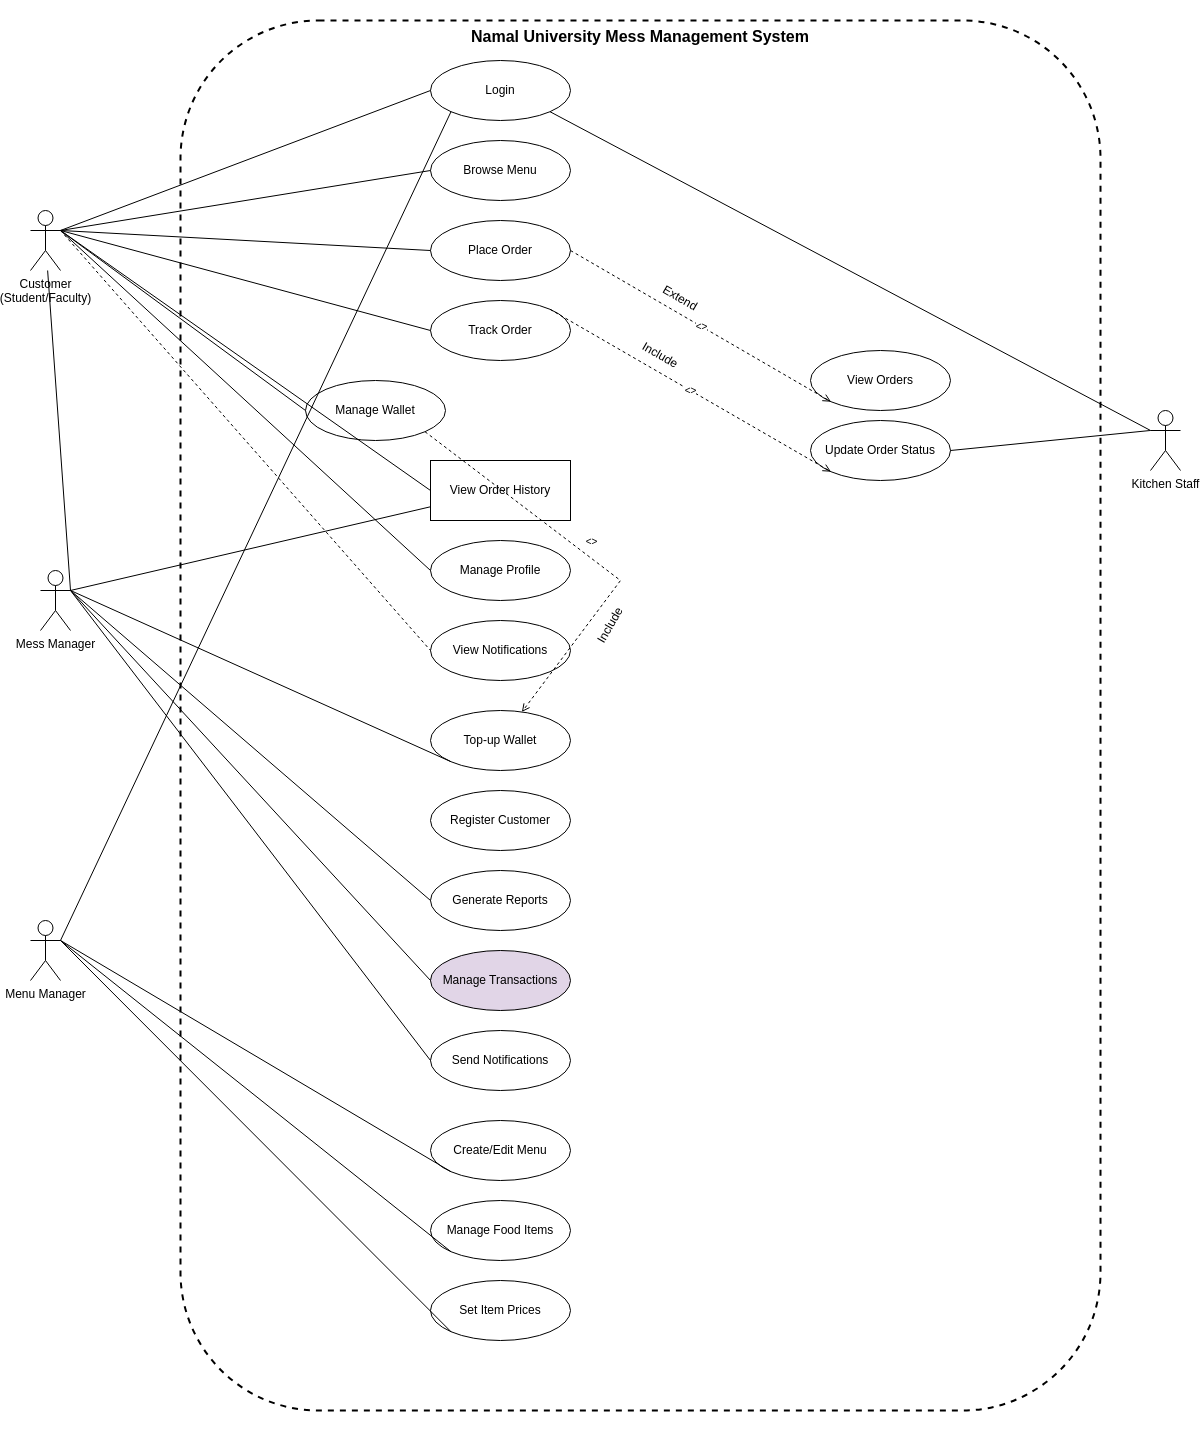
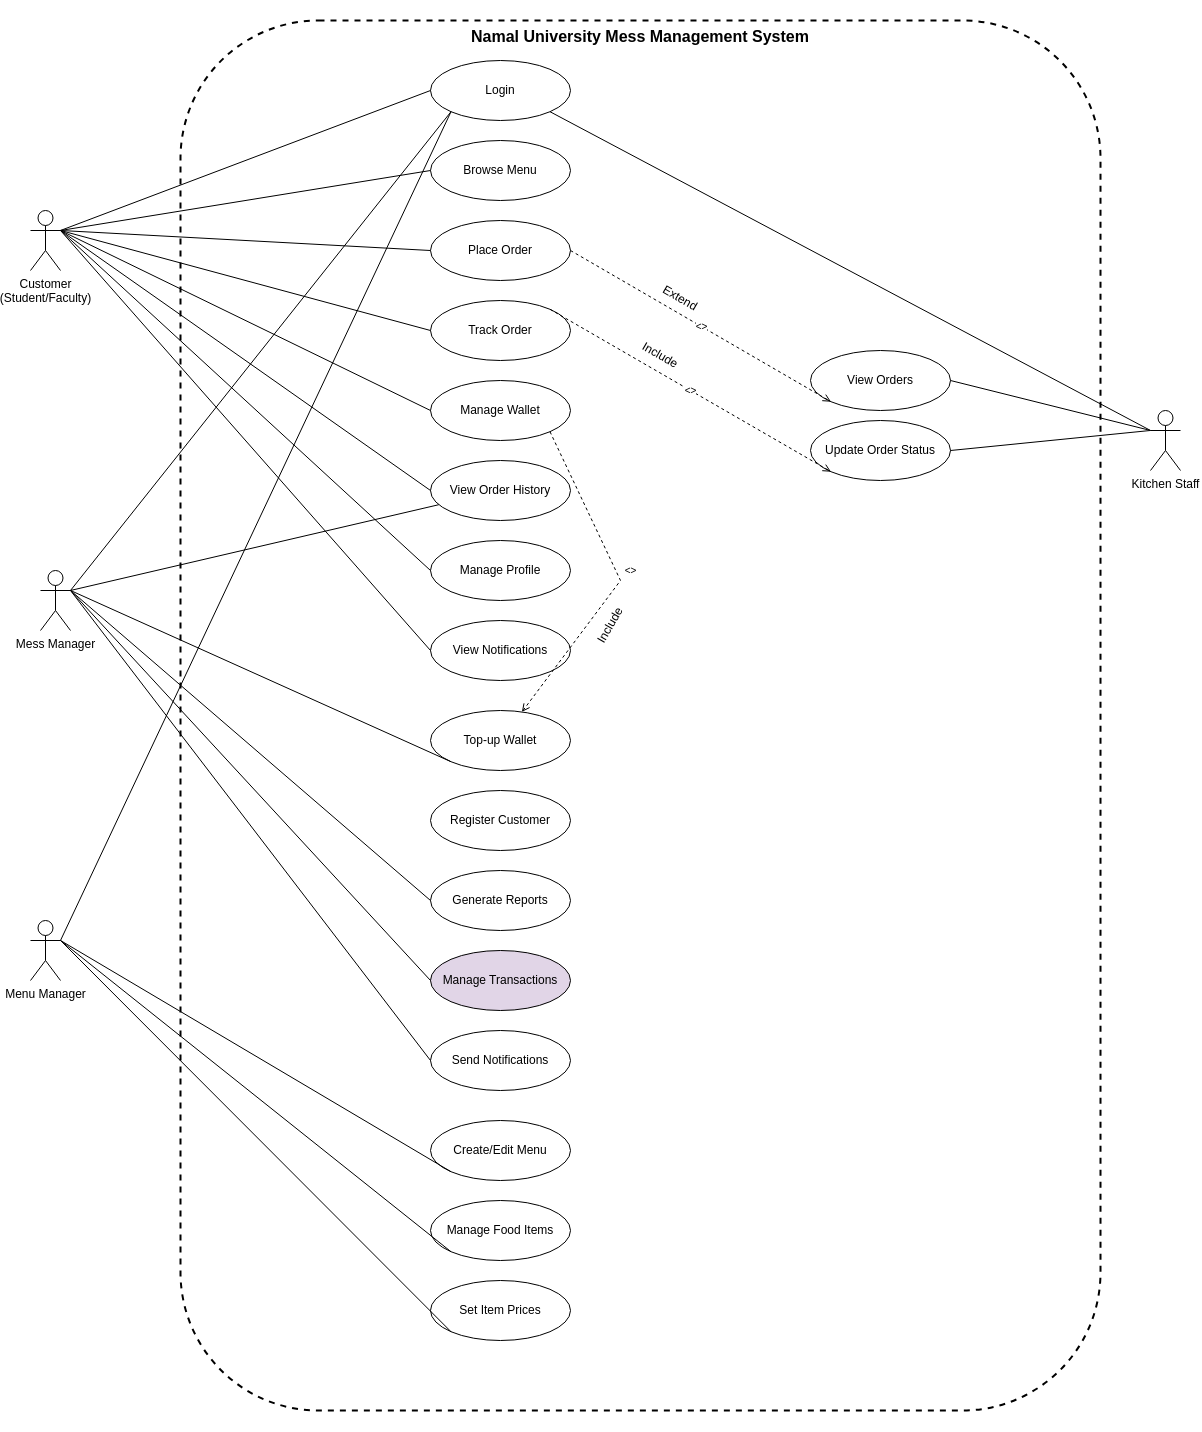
edge "View Orders" -- "Kitchen Staff": added
node "Manage Wallet": moved (376, 411) -> (501, 411)
edge "Customer (Student/Faculty)" -- "Mess Manager": now "Login" -- "Mess Manager"
edge "Customer (Student/Faculty)" -- "View Notifications": style dashed -> solid
node "View Order History": shape rectangle -> ellipse
